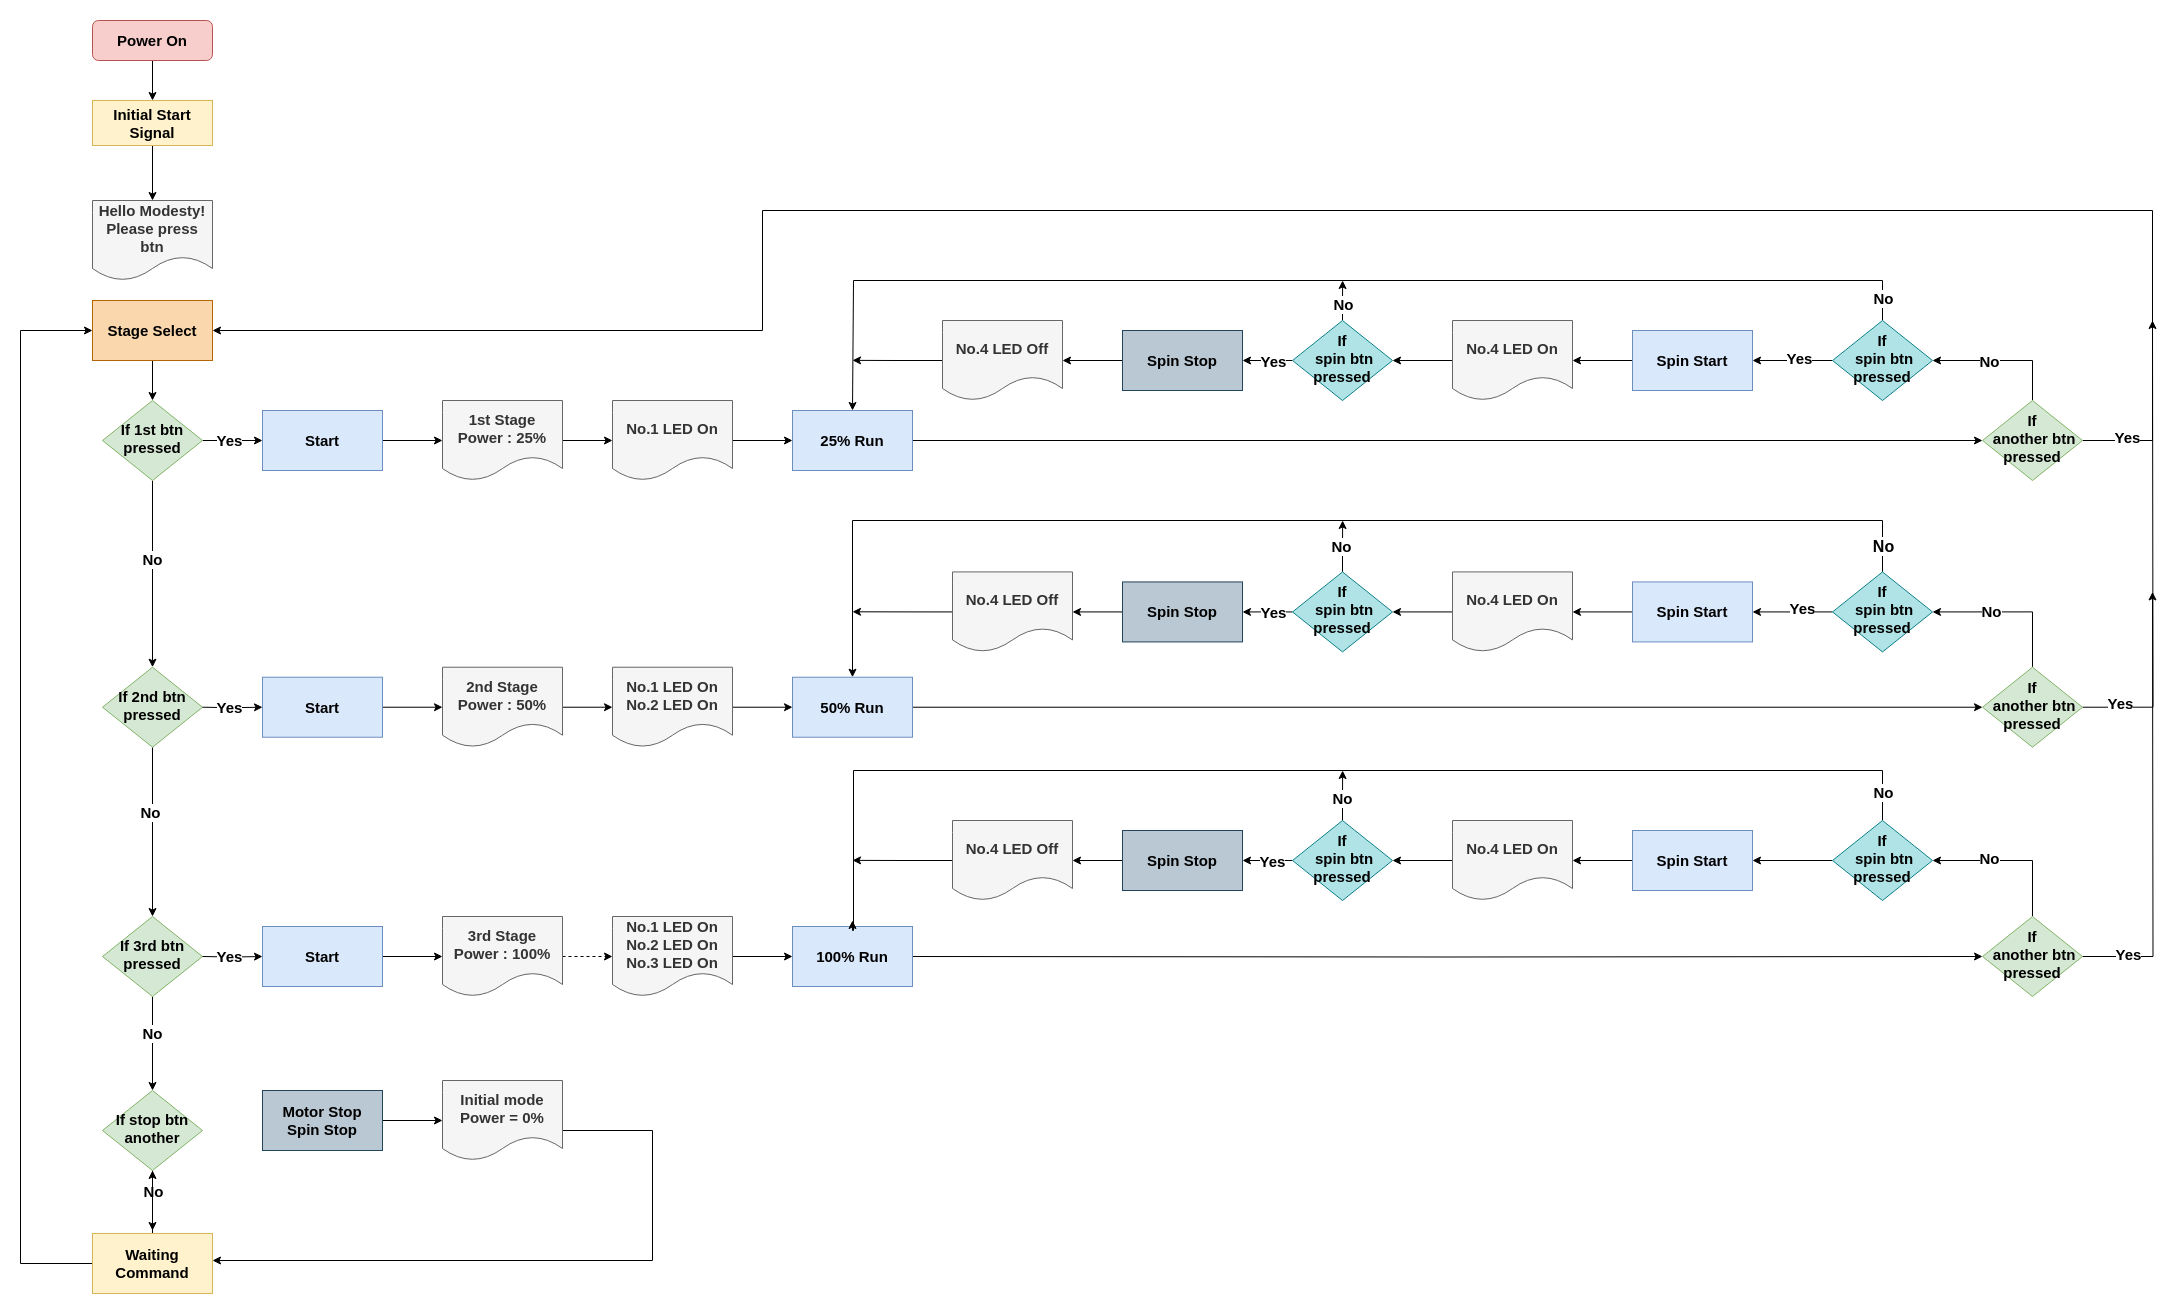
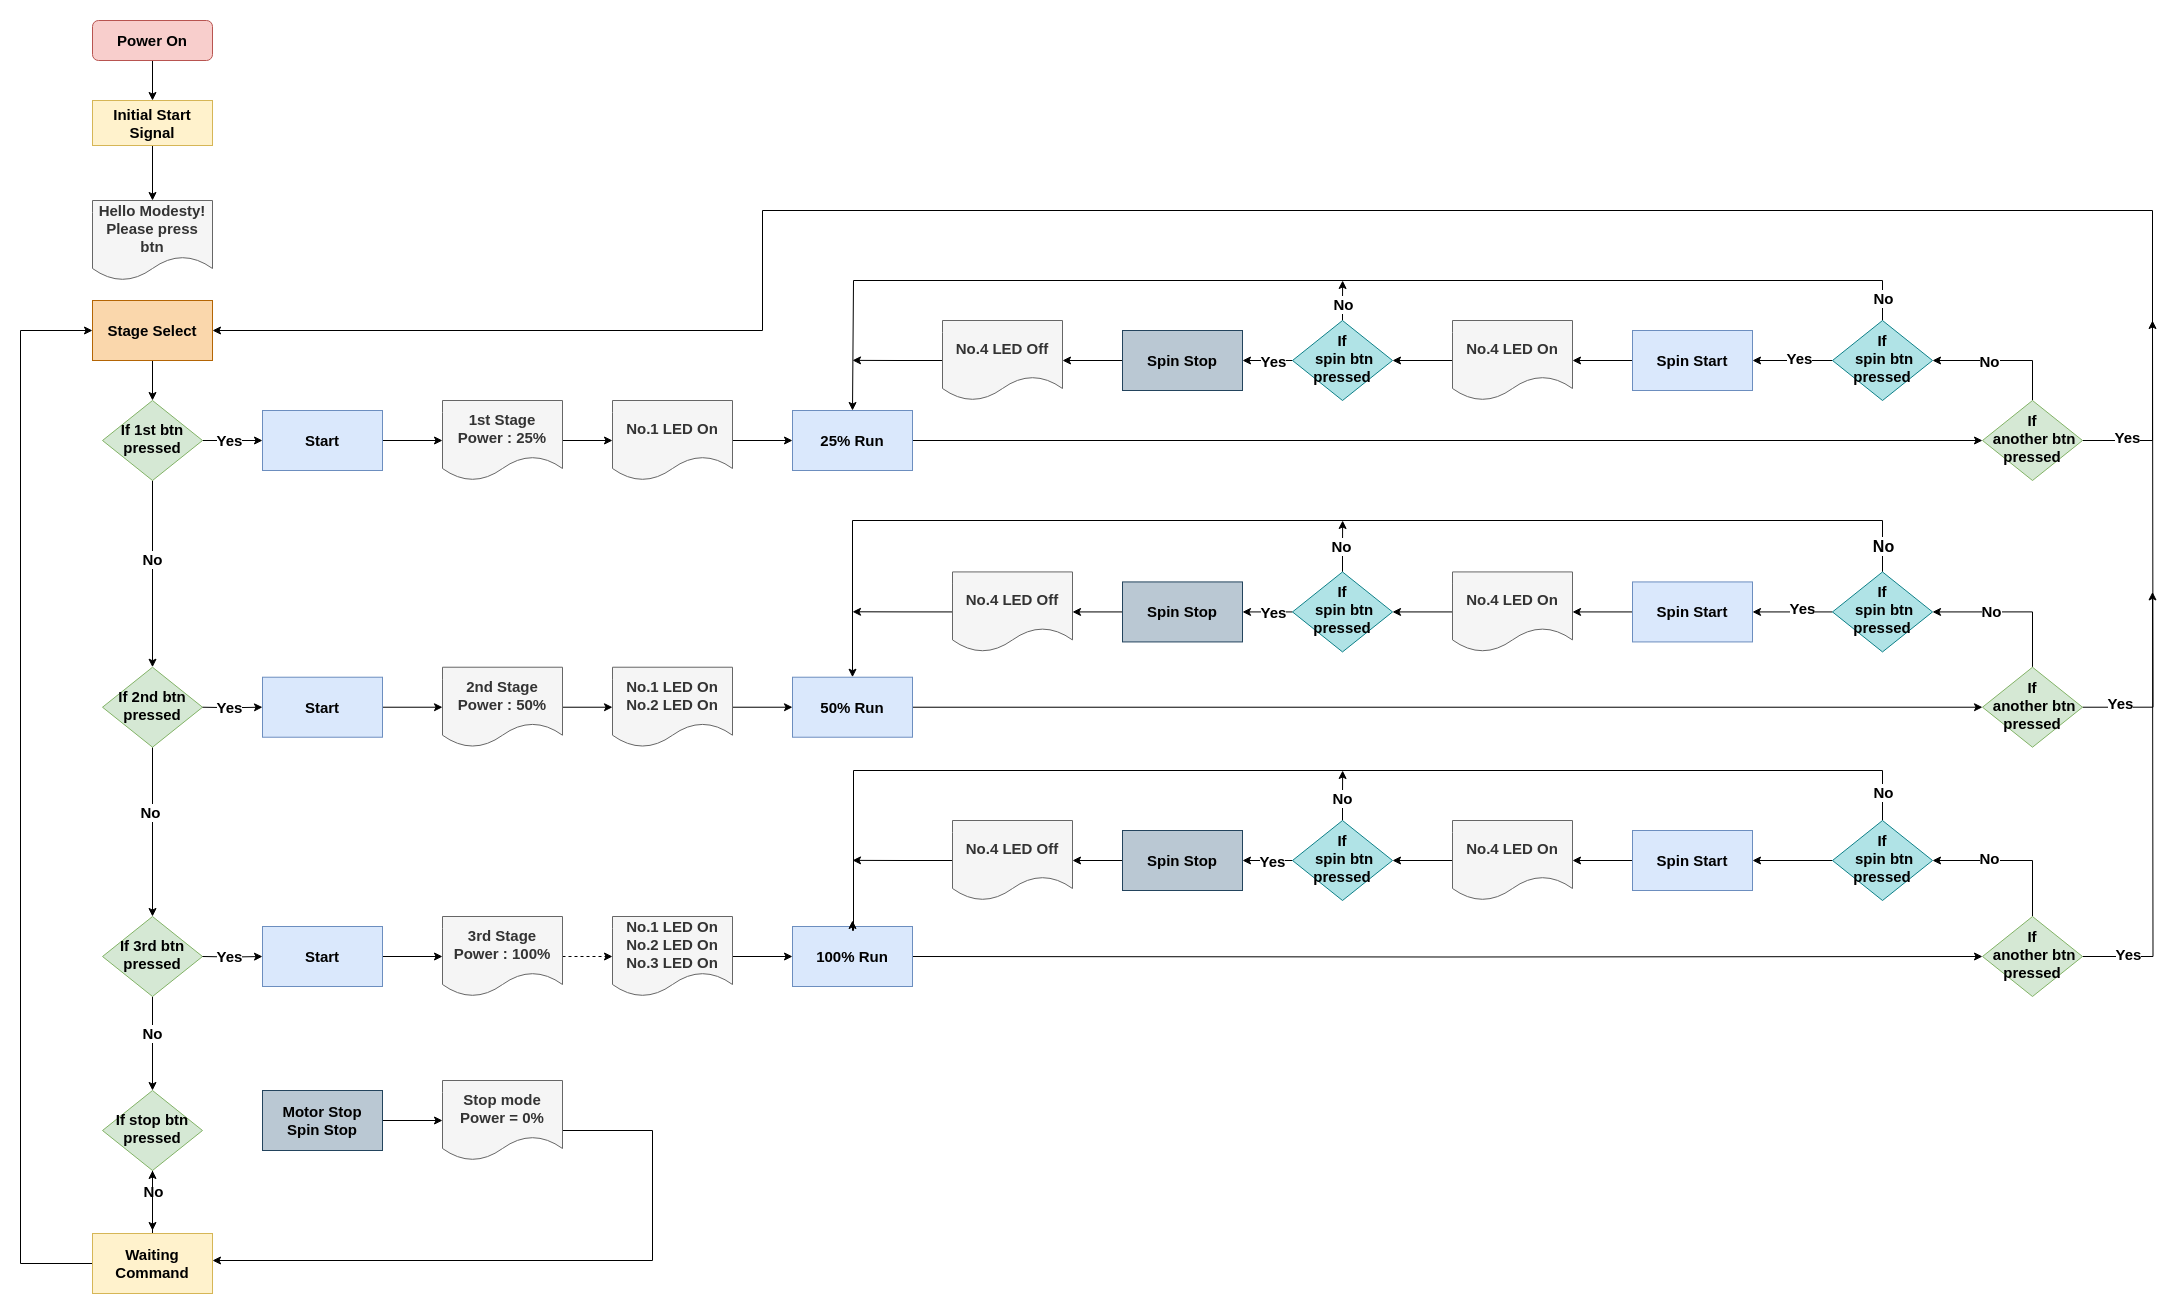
node "Initial modePower = 0%": label "Initial modePower = 0%" -> "Stop modePower = 0%"
node "If stop btnanother": label "If stop btnanother" -> "If stop btnpressed"
